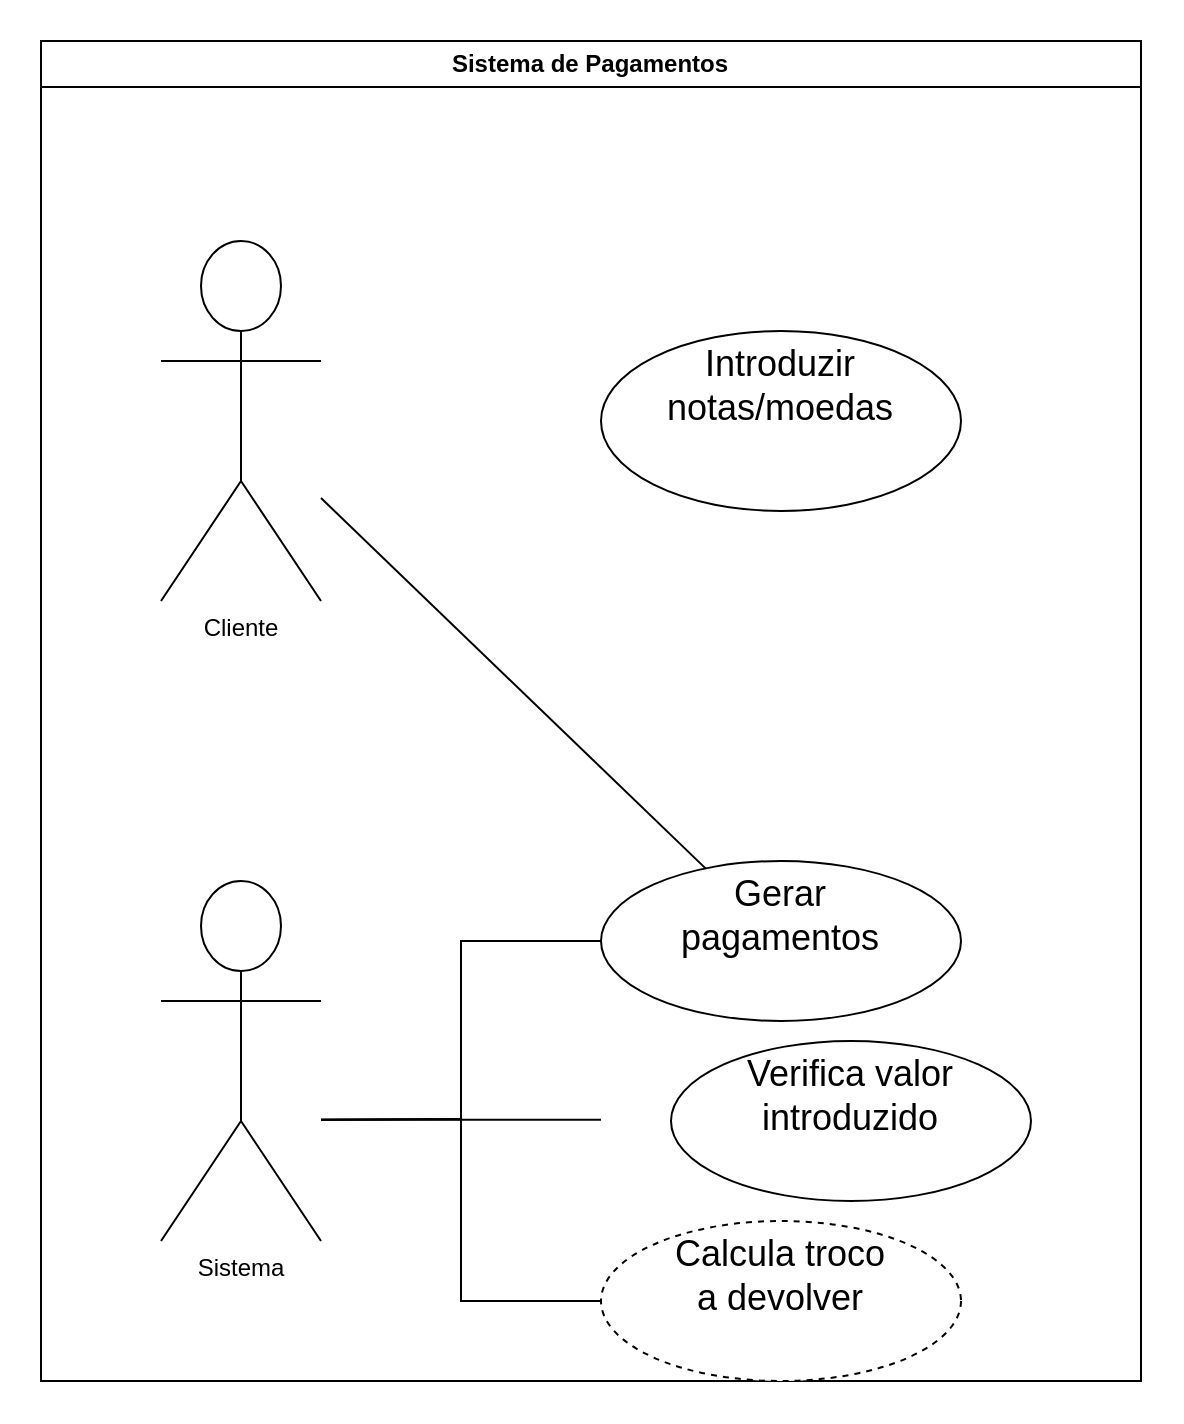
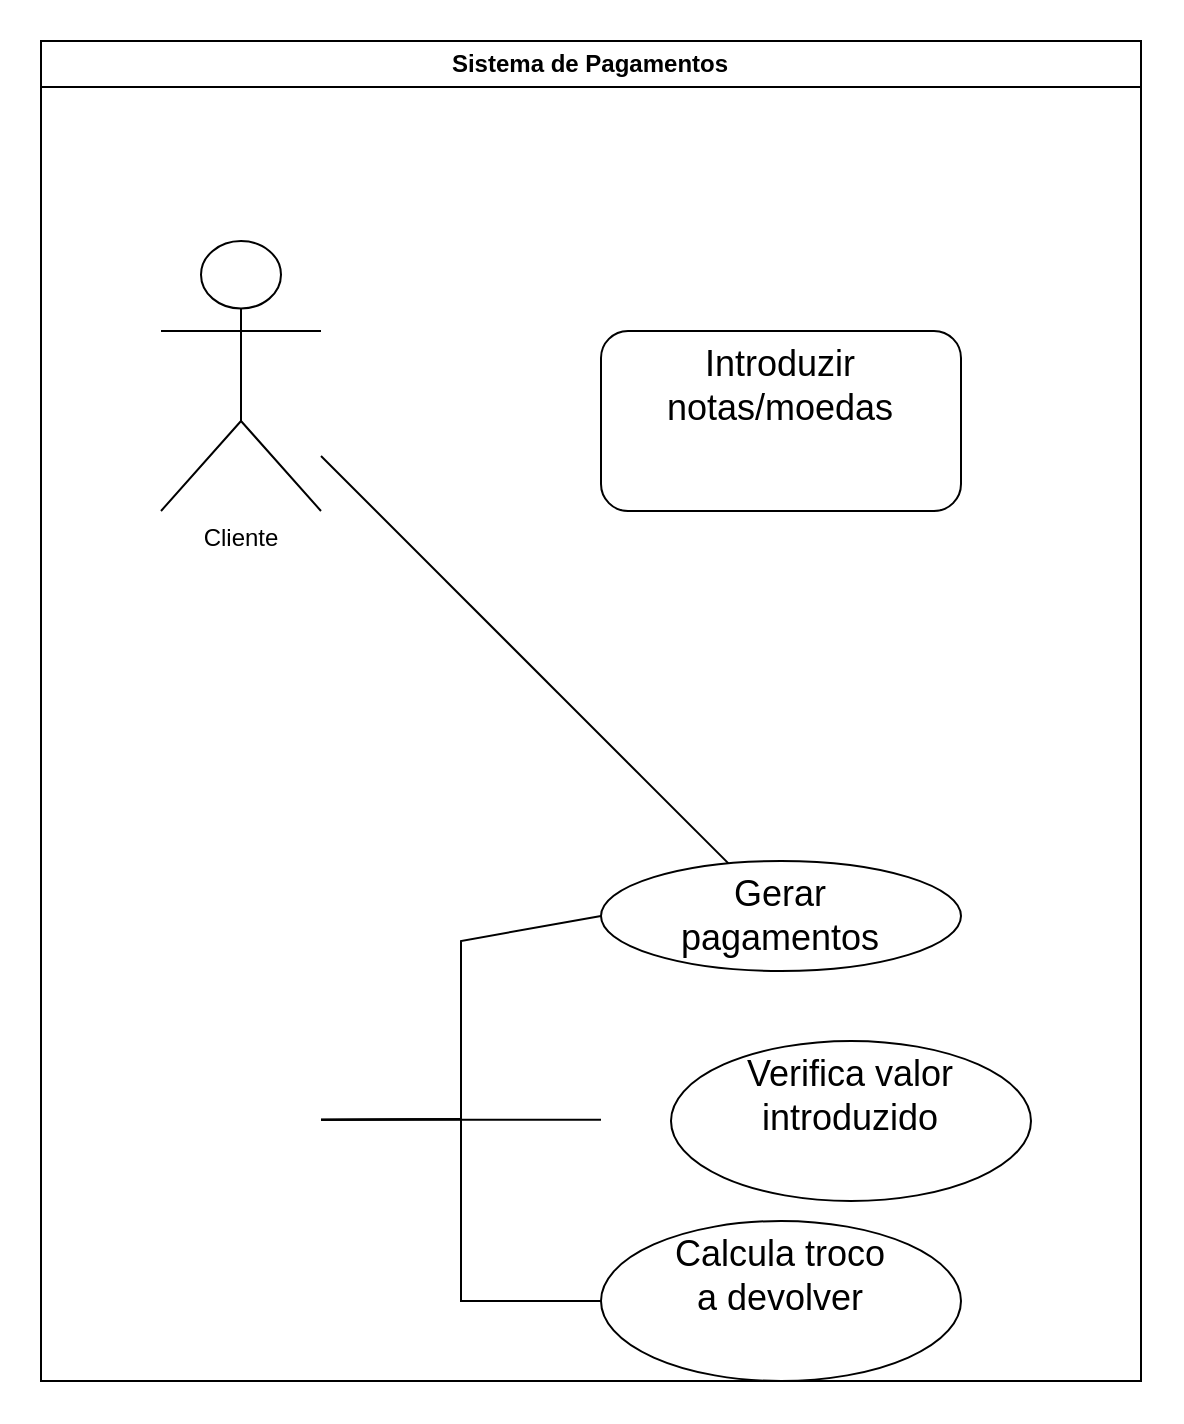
node "Cliente": size 160x360 -> 160x270
node "Introduzir notas/moedas": shape ellipse -> rounded rectangle
node "Gerar pagamentos": size 360x160 -> 360x110
node "Sistema": removed
node "Calcula troco a devolver": style dashed -> solid
